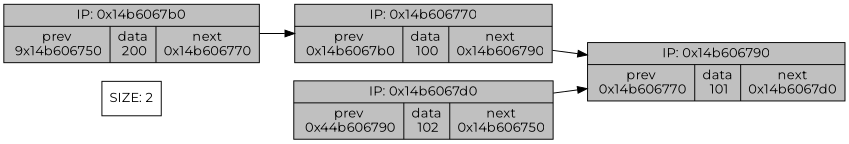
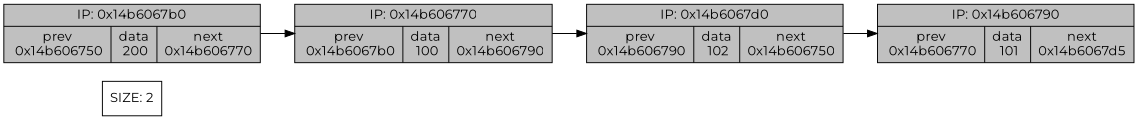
node "IP: 0x14b6067b0": text "9x14b606750" -> "0x14b606750"
edge "IP: 0x14b606770" -> "IP: 0x14b606790": now "IP: 0x14b606770" -> "IP: 0x14b6067d0"
node "IP: 0x14b606790": text "0x14b6067d0" -> "0x14b6067d5"
node "IP: 0x14b6067d0": text "0x44b606790" -> "0x14b606790"
